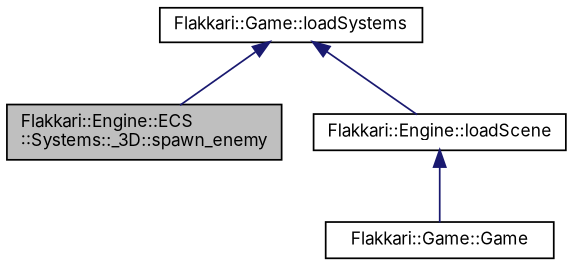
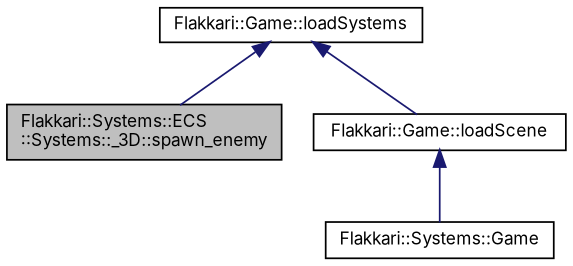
node "Flakkari::Engine::ECS ::Systems::_3D::spawn_enemy": label "Flakkari::Engine::ECS ::Systems::_3D::spawn_enemy" -> "Flakkari::Systems::ECS ::Systems::_3D::spawn_enemy"
node "Flakkari::Engine::loadScene": label "Flakkari::Engine::loadScene" -> "Flakkari::Game::loadScene"
node "Flakkari::Game::Game": label "Flakkari::Game::Game" -> "Flakkari::Systems::Game"
